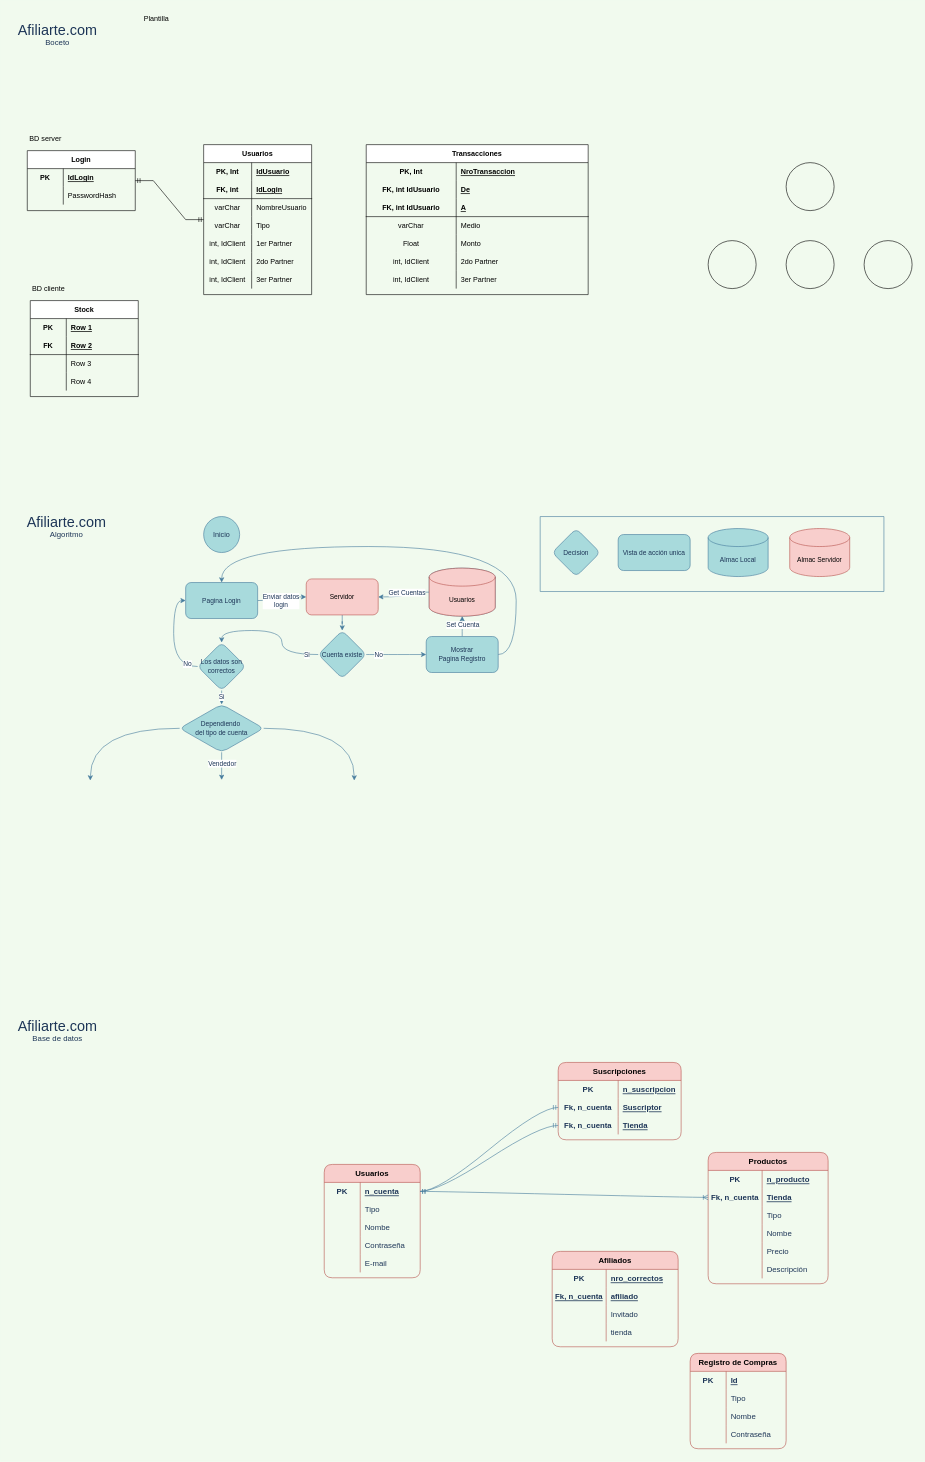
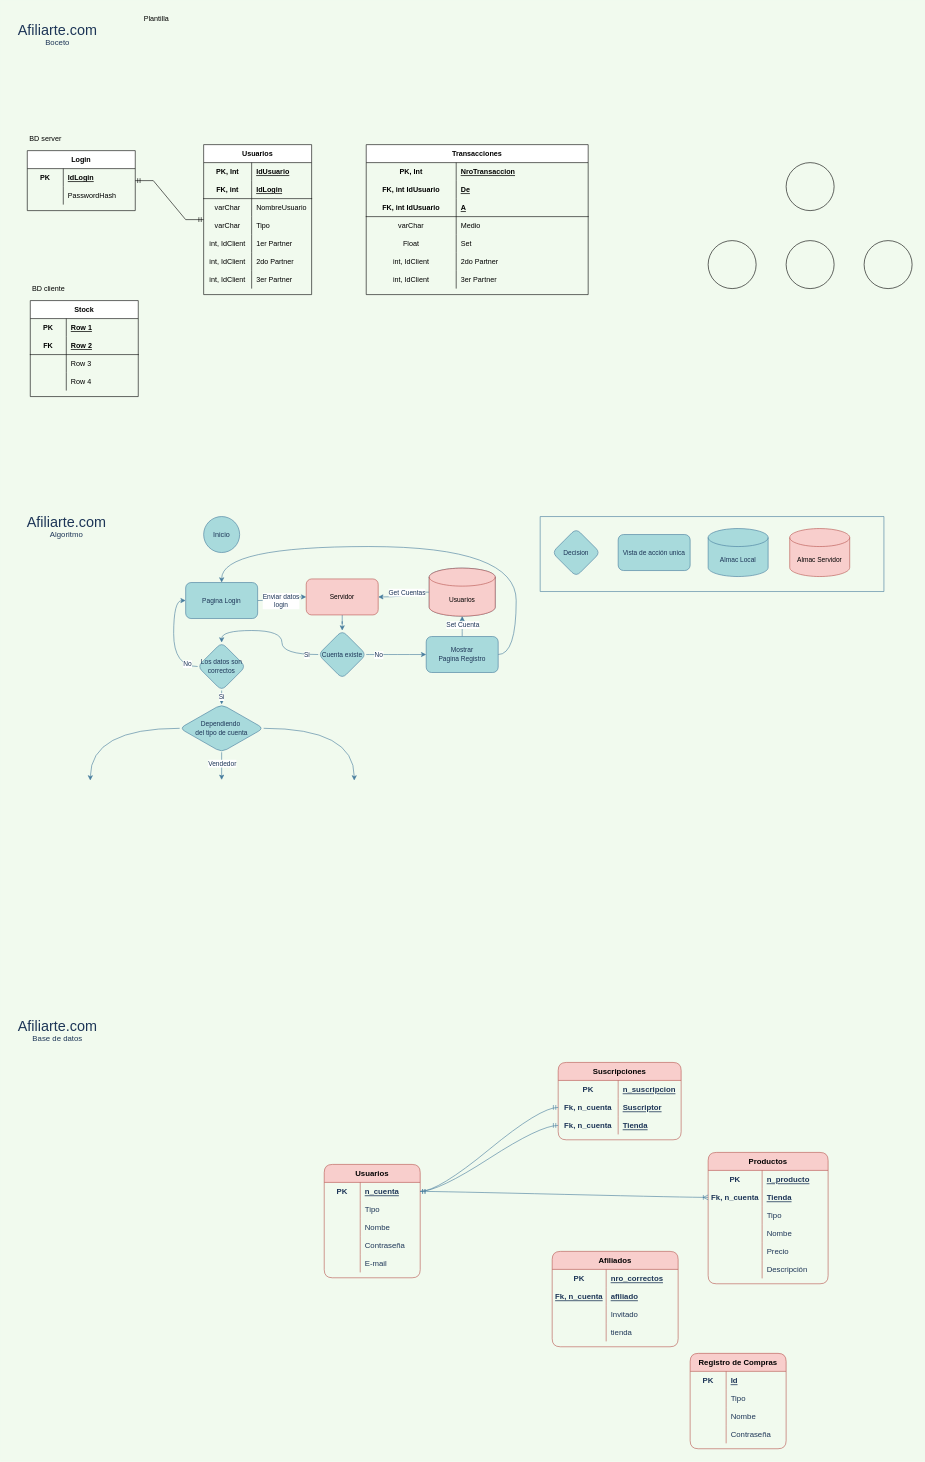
node "Monto": label "Monto" -> "Set"
